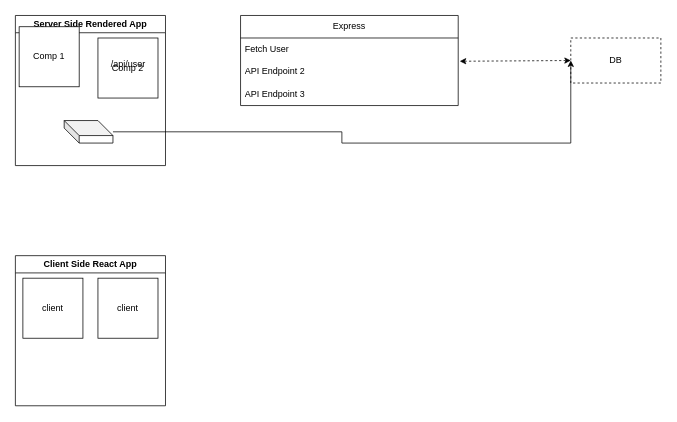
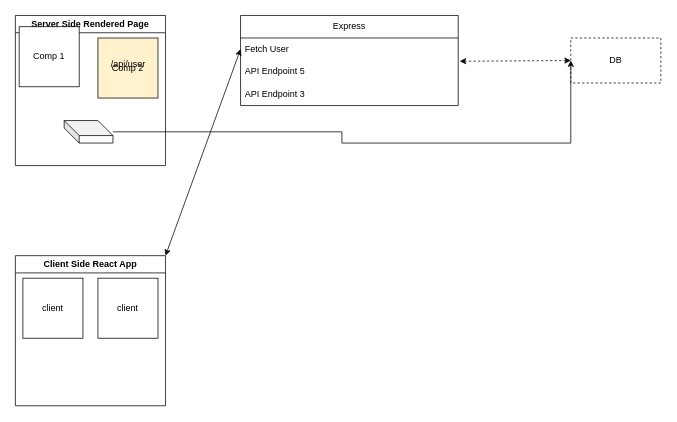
node "Server Side Rendered App": label "Server Side Rendered App" -> "Server Side Rendered Page"
node "Comp 2": fillcolor #ffffff -> #fff2cc
node "API Endpoint 2": label "API Endpoint 2" -> "API Endpoint 5"
edge "Fetch User" -- "Client Side React App": added
